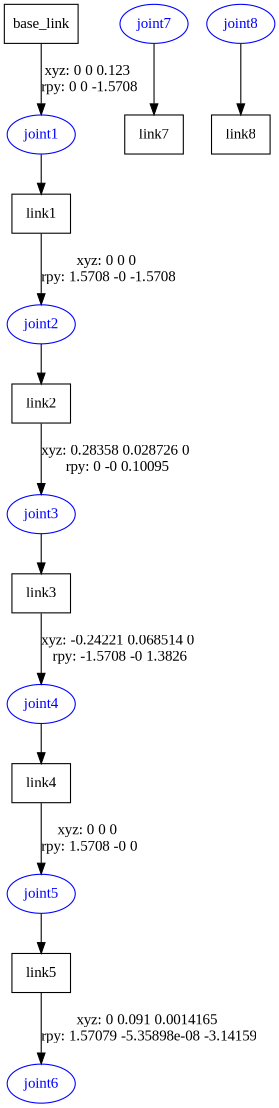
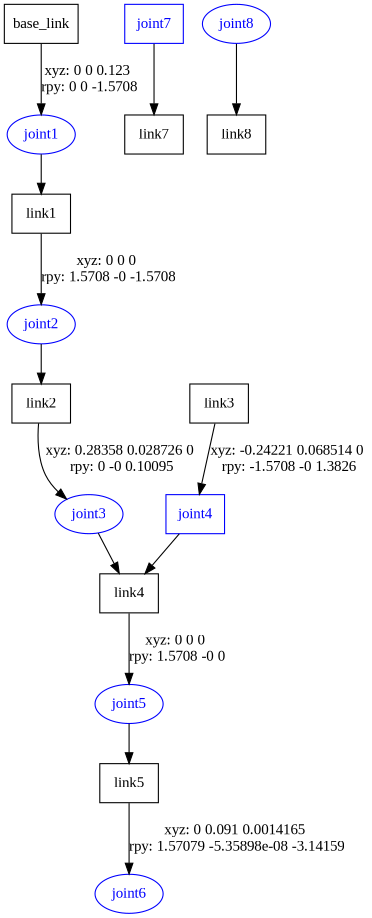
node "joint7": shape ellipse -> box
edge "joint3" -> "link3": now "joint3" -> "link4"
node "joint4": shape ellipse -> box
